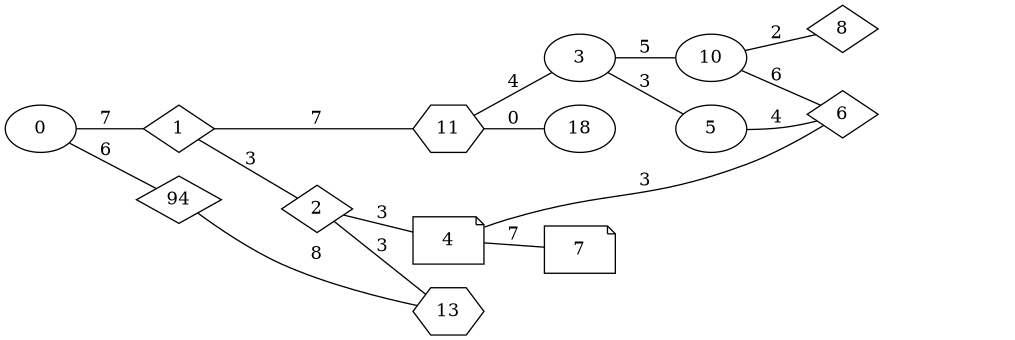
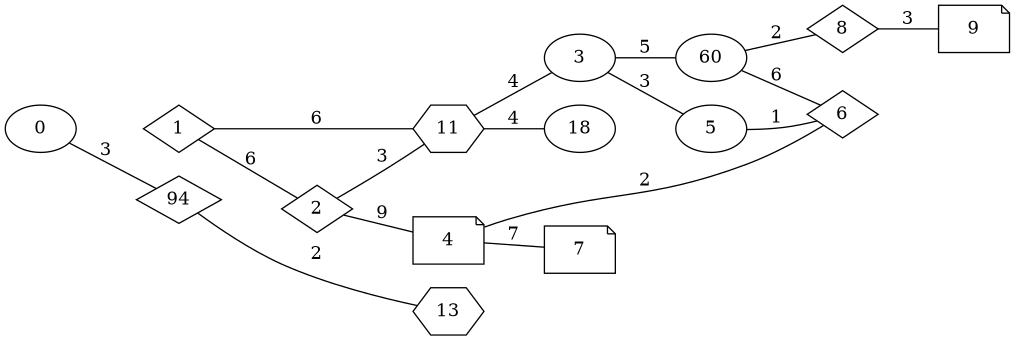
node "9": added
node "10": label "10" -> "60"
edge "6" -- "5": label "4" -> "1"
edge "1" -- "11": label "7" -> "6"
edge "11" -- "18": label "0" -> "4"
edge "0" -- "1": removed, label "7"
edge "0" -- "94": label "6" -> "3"
edge "1" -- "2": label "3" -> "6"
edge "6" -- "4": label "3" -> "2"
edge "2" -- "4": label "3" -> "9"
edge "94" -- "13": label "8" -> "2"
edge "2" -- "13": now "2" -- "11"
